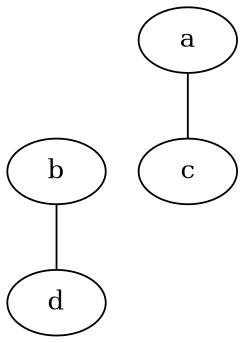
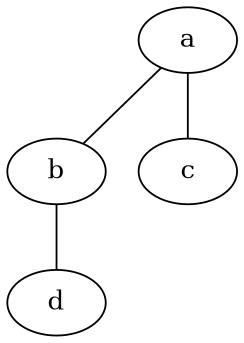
edge "a" -- "b": added
